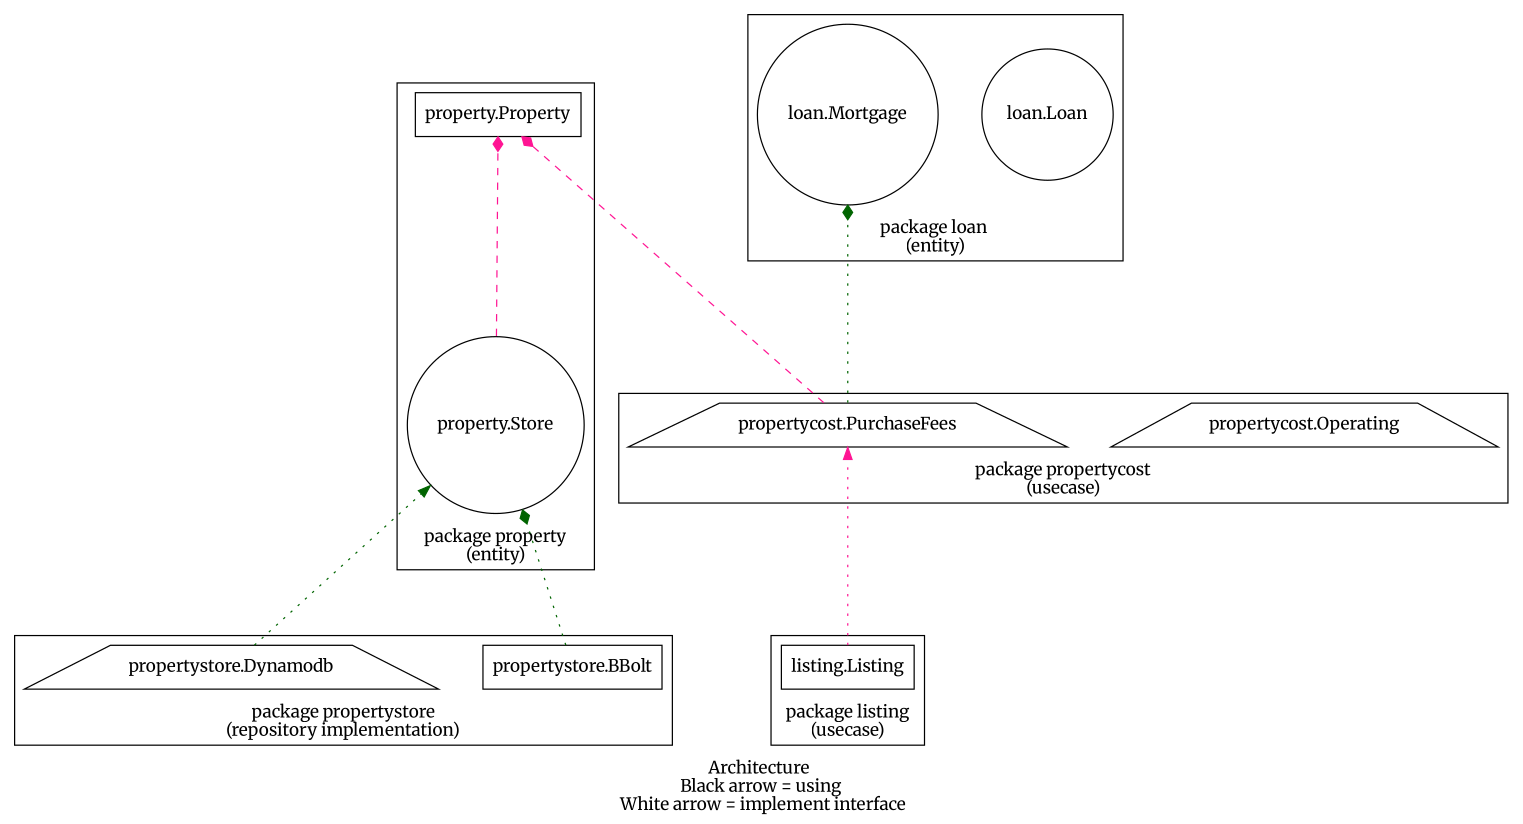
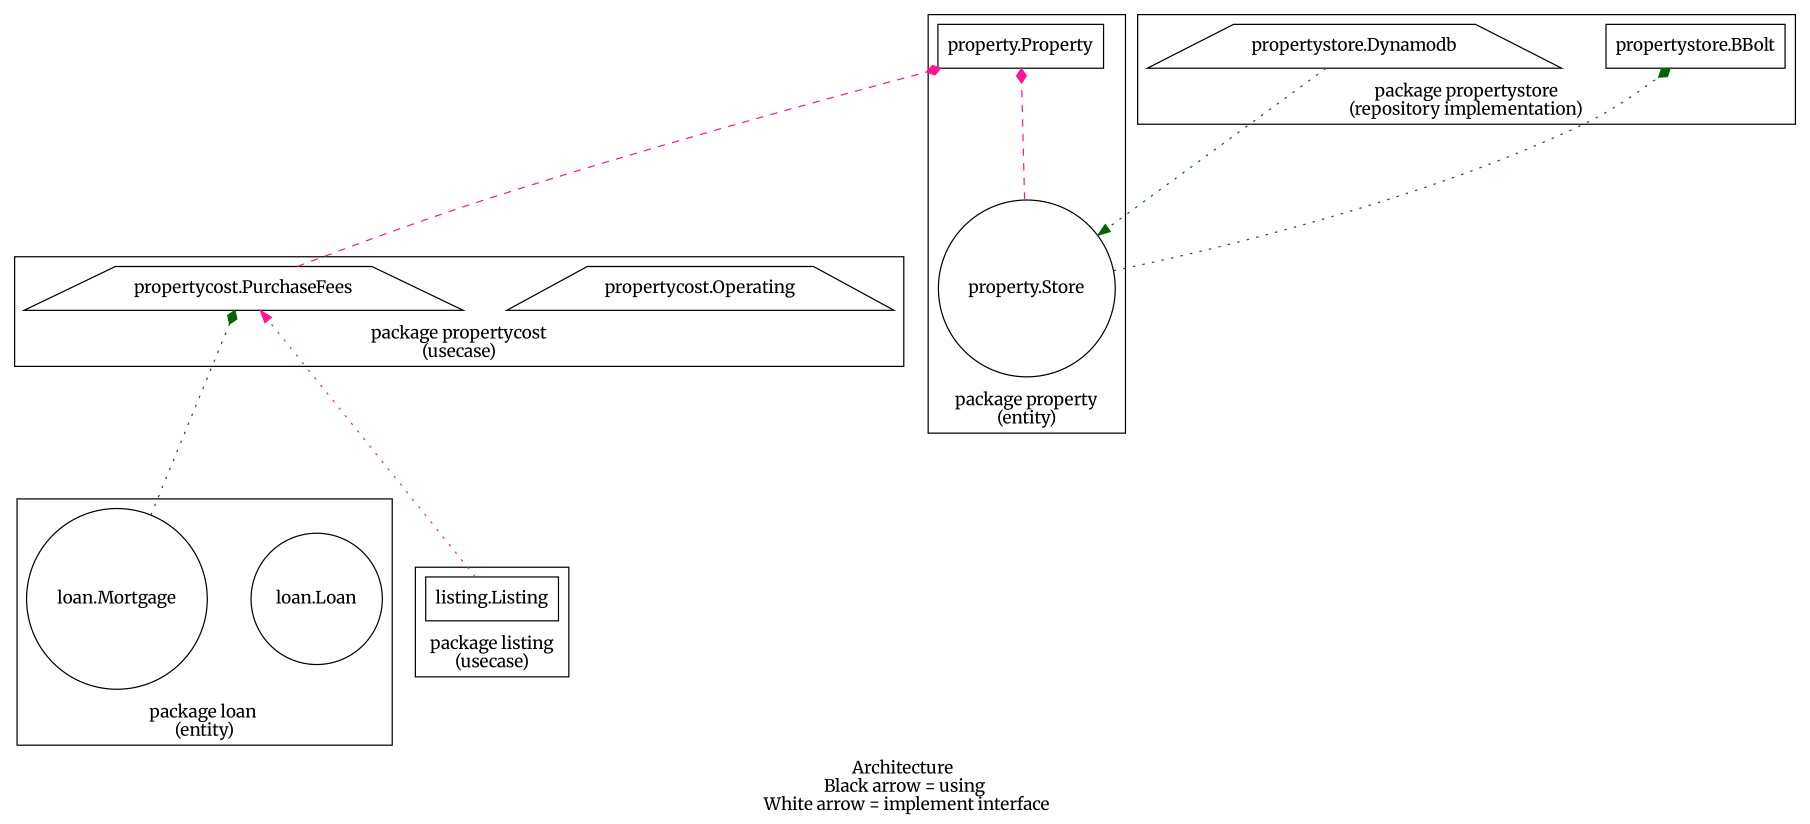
edge "propertycost.PurchaseFees" -> "loan.Mortgage": reversed
edge "propertystore.BBolt" -> "property.Store": reversed
